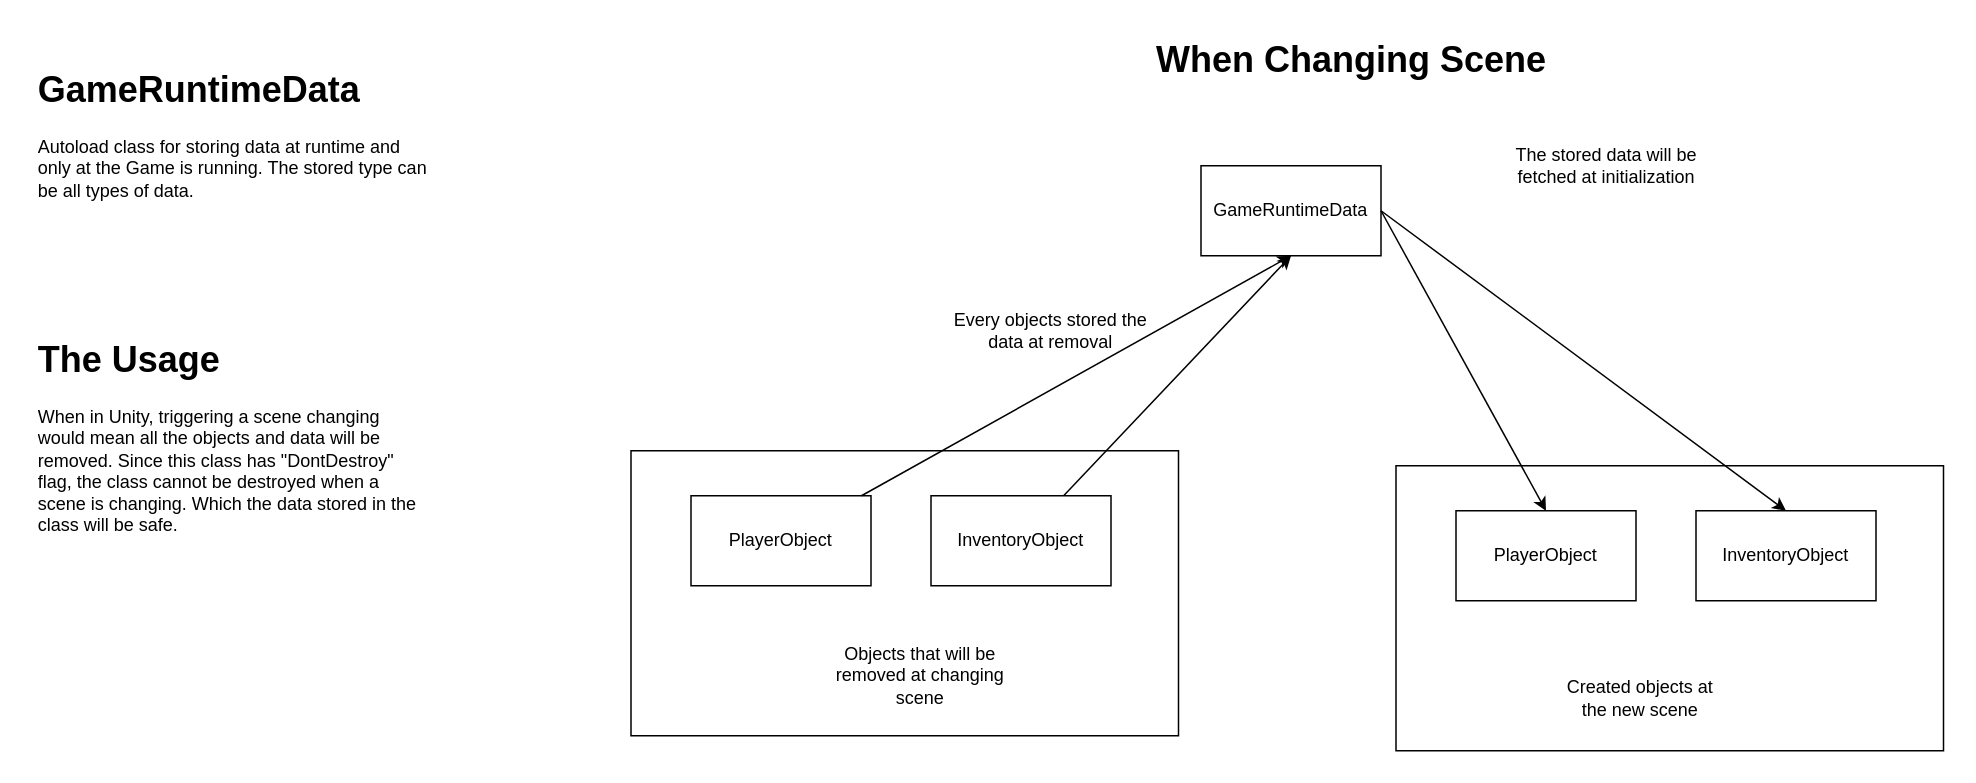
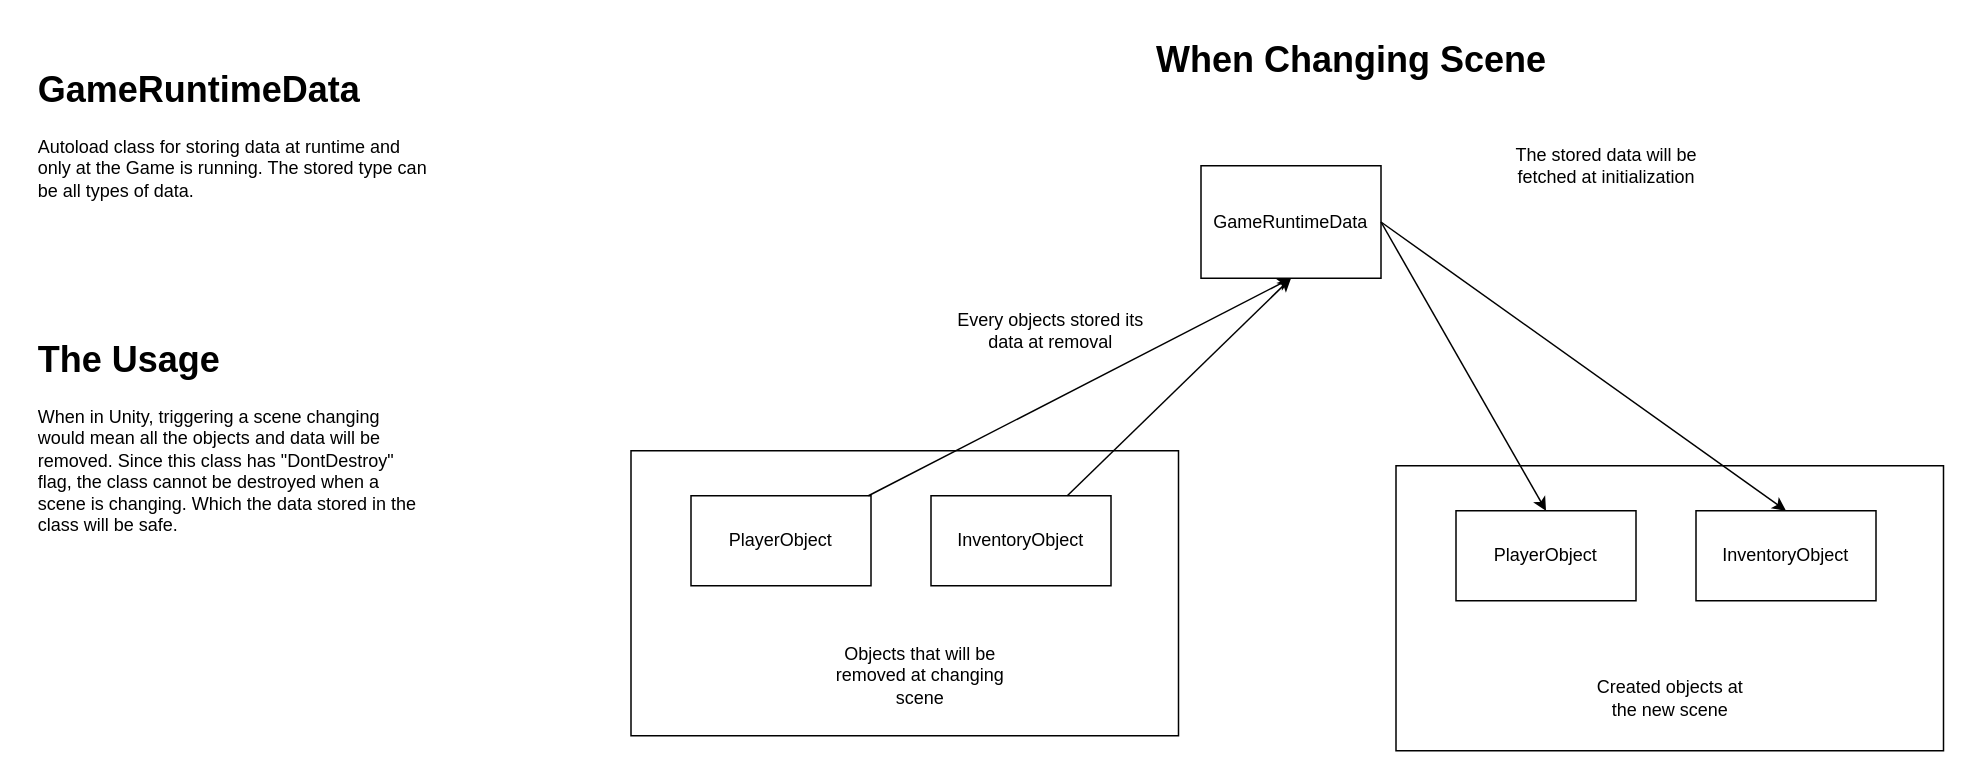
node "GameRuntimeData": size 180x90 -> 180x113
node "Every objects stored the data at removal": label "Every objects stored the data at removal" -> "Every objects stored its data at removal"
node "Created objects at the new scene": moved (1640, 698) -> (1670, 698)
